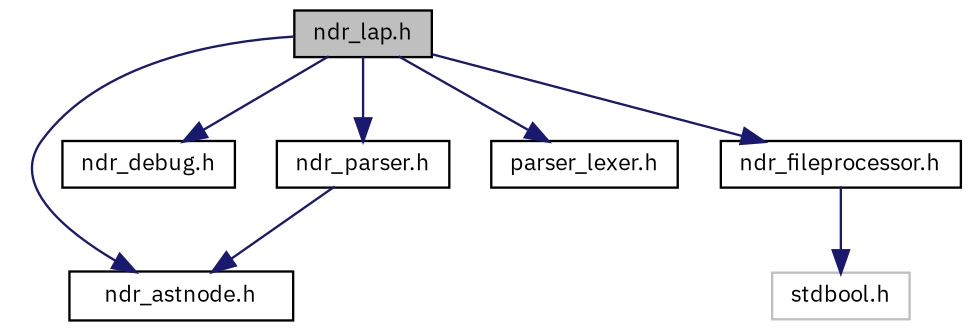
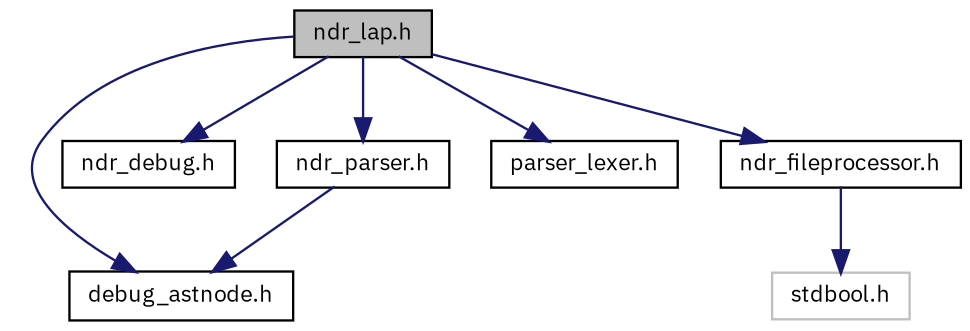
node "ndr_astnode.h": label "ndr_astnode.h" -> "debug_astnode.h"
